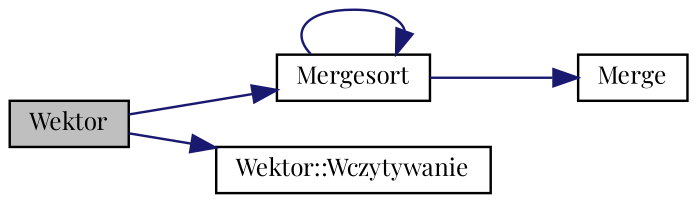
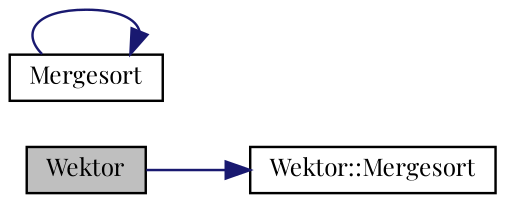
node "Merge": removed
edge "Wektor" -> "Mergesort": removed
node "Wektor::Wczytywanie": label "Wektor::Wczytywanie" -> "Wektor::Mergesort"
